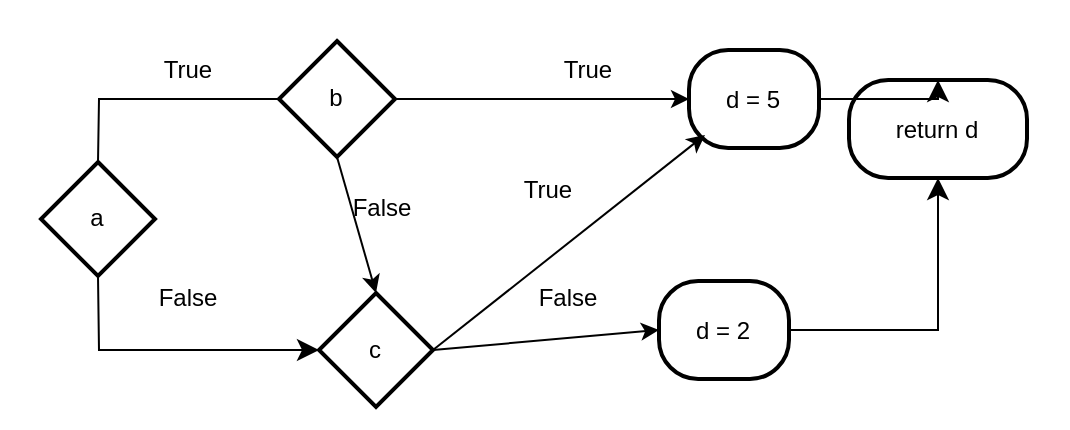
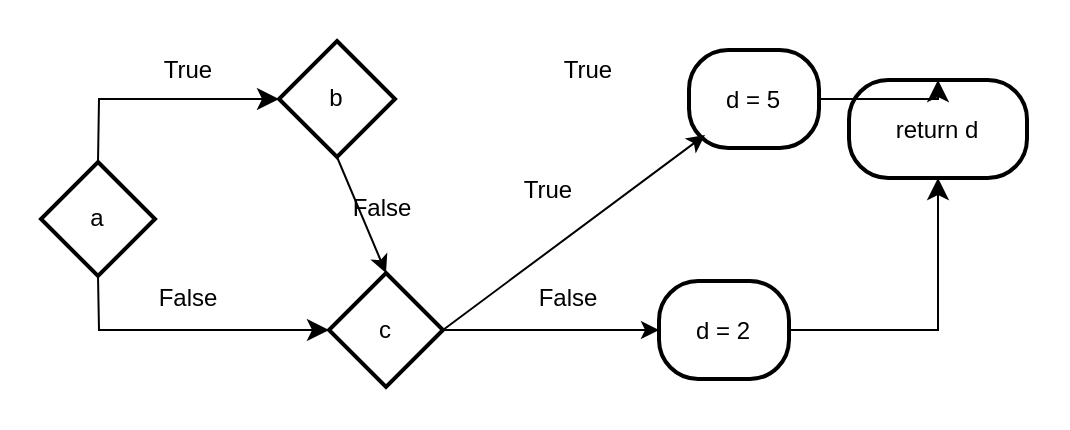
edge "b" -- "a": arrowhead none -> classic
edge "b" -> "d = 5": removed
node "c": moved (376, 350) -> (386, 330)
